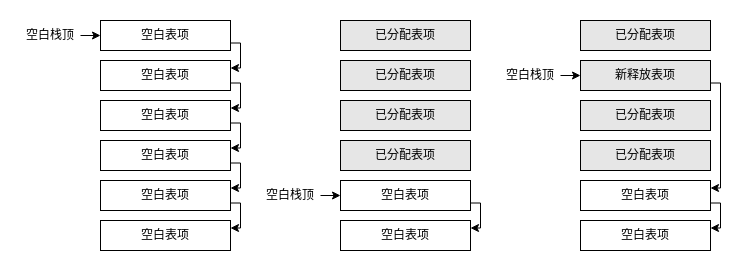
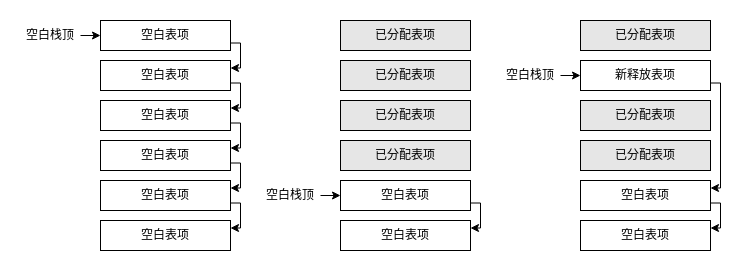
node "新释放表项": fillcolor #e6e6e6 -> #ffffff
